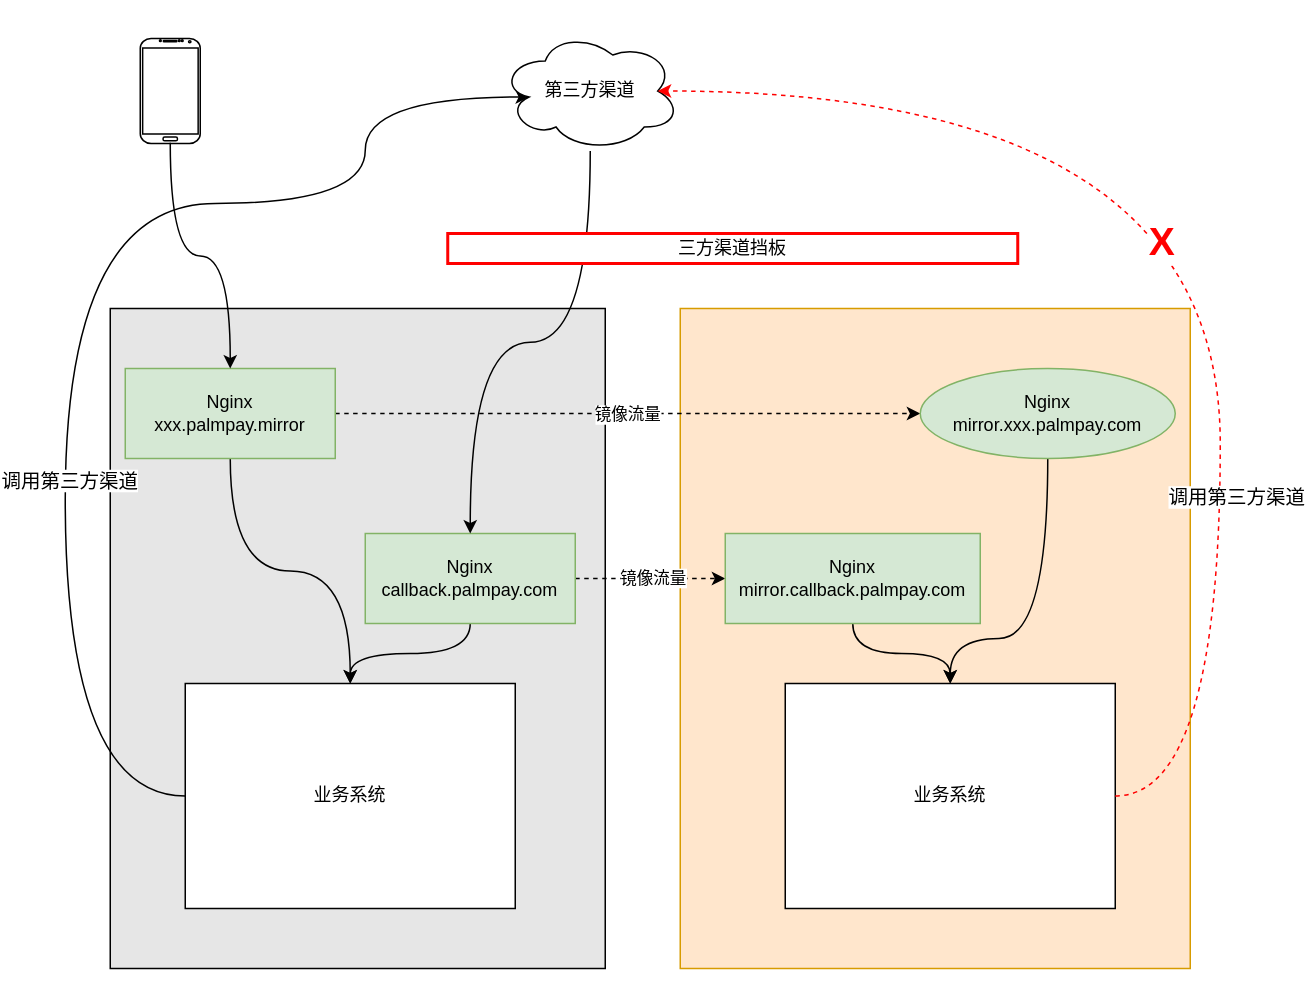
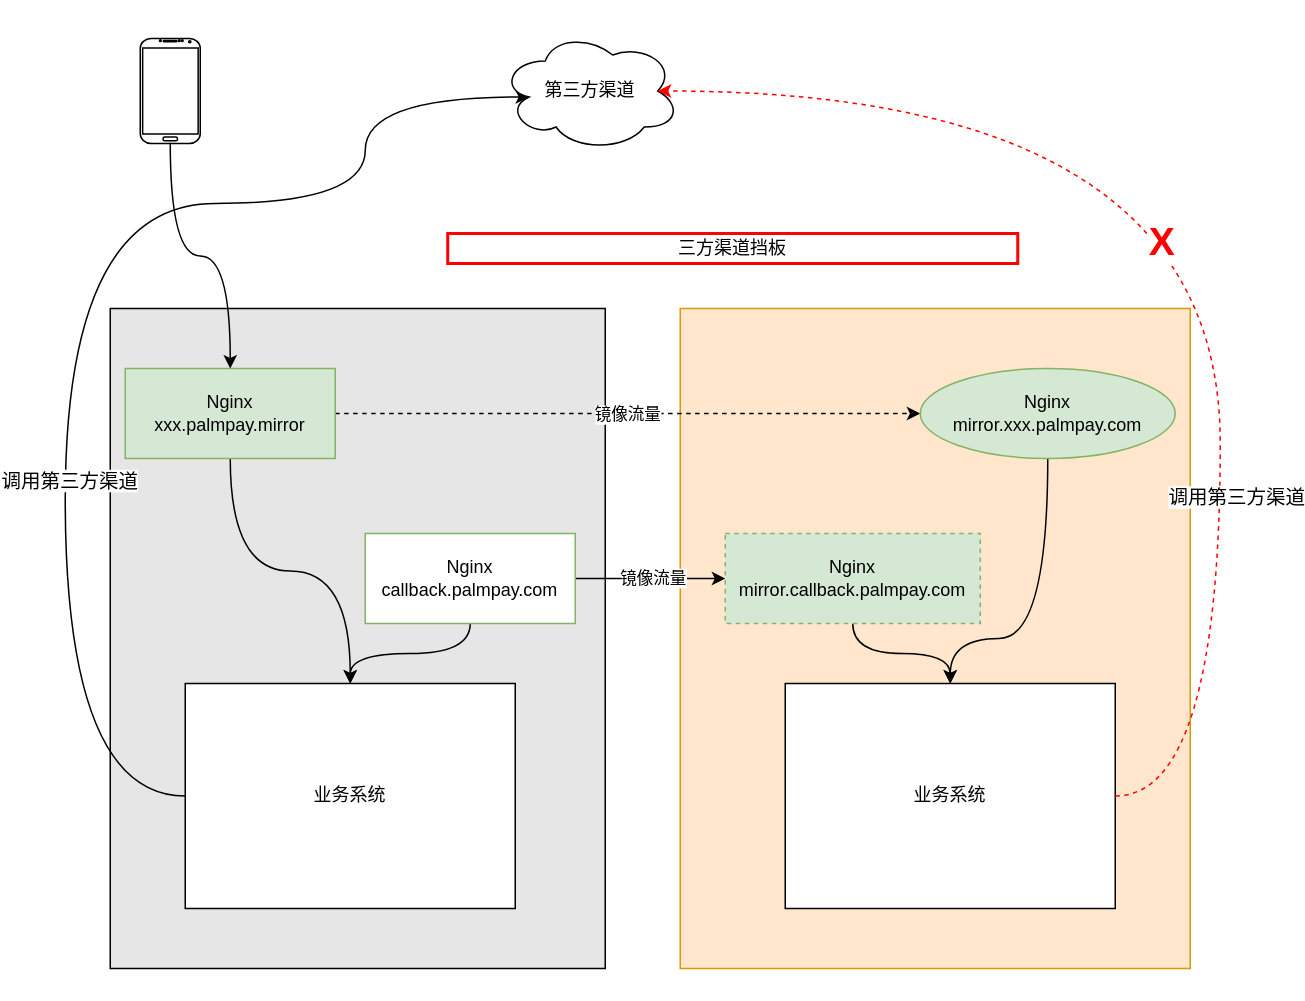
edge "第三方渠道" -> "Nginx callback.palmpay.com": removed
node "Nginx callback.palmpay.com": fillcolor #d5e8d4 -> #ffffff
edge "Nginx callback.palmpay.com" -> "Nginx mirror.callback.palmpay.com": style dashed -> solid
node "Nginx mirror.callback.palmpay.com": style solid -> dashed
